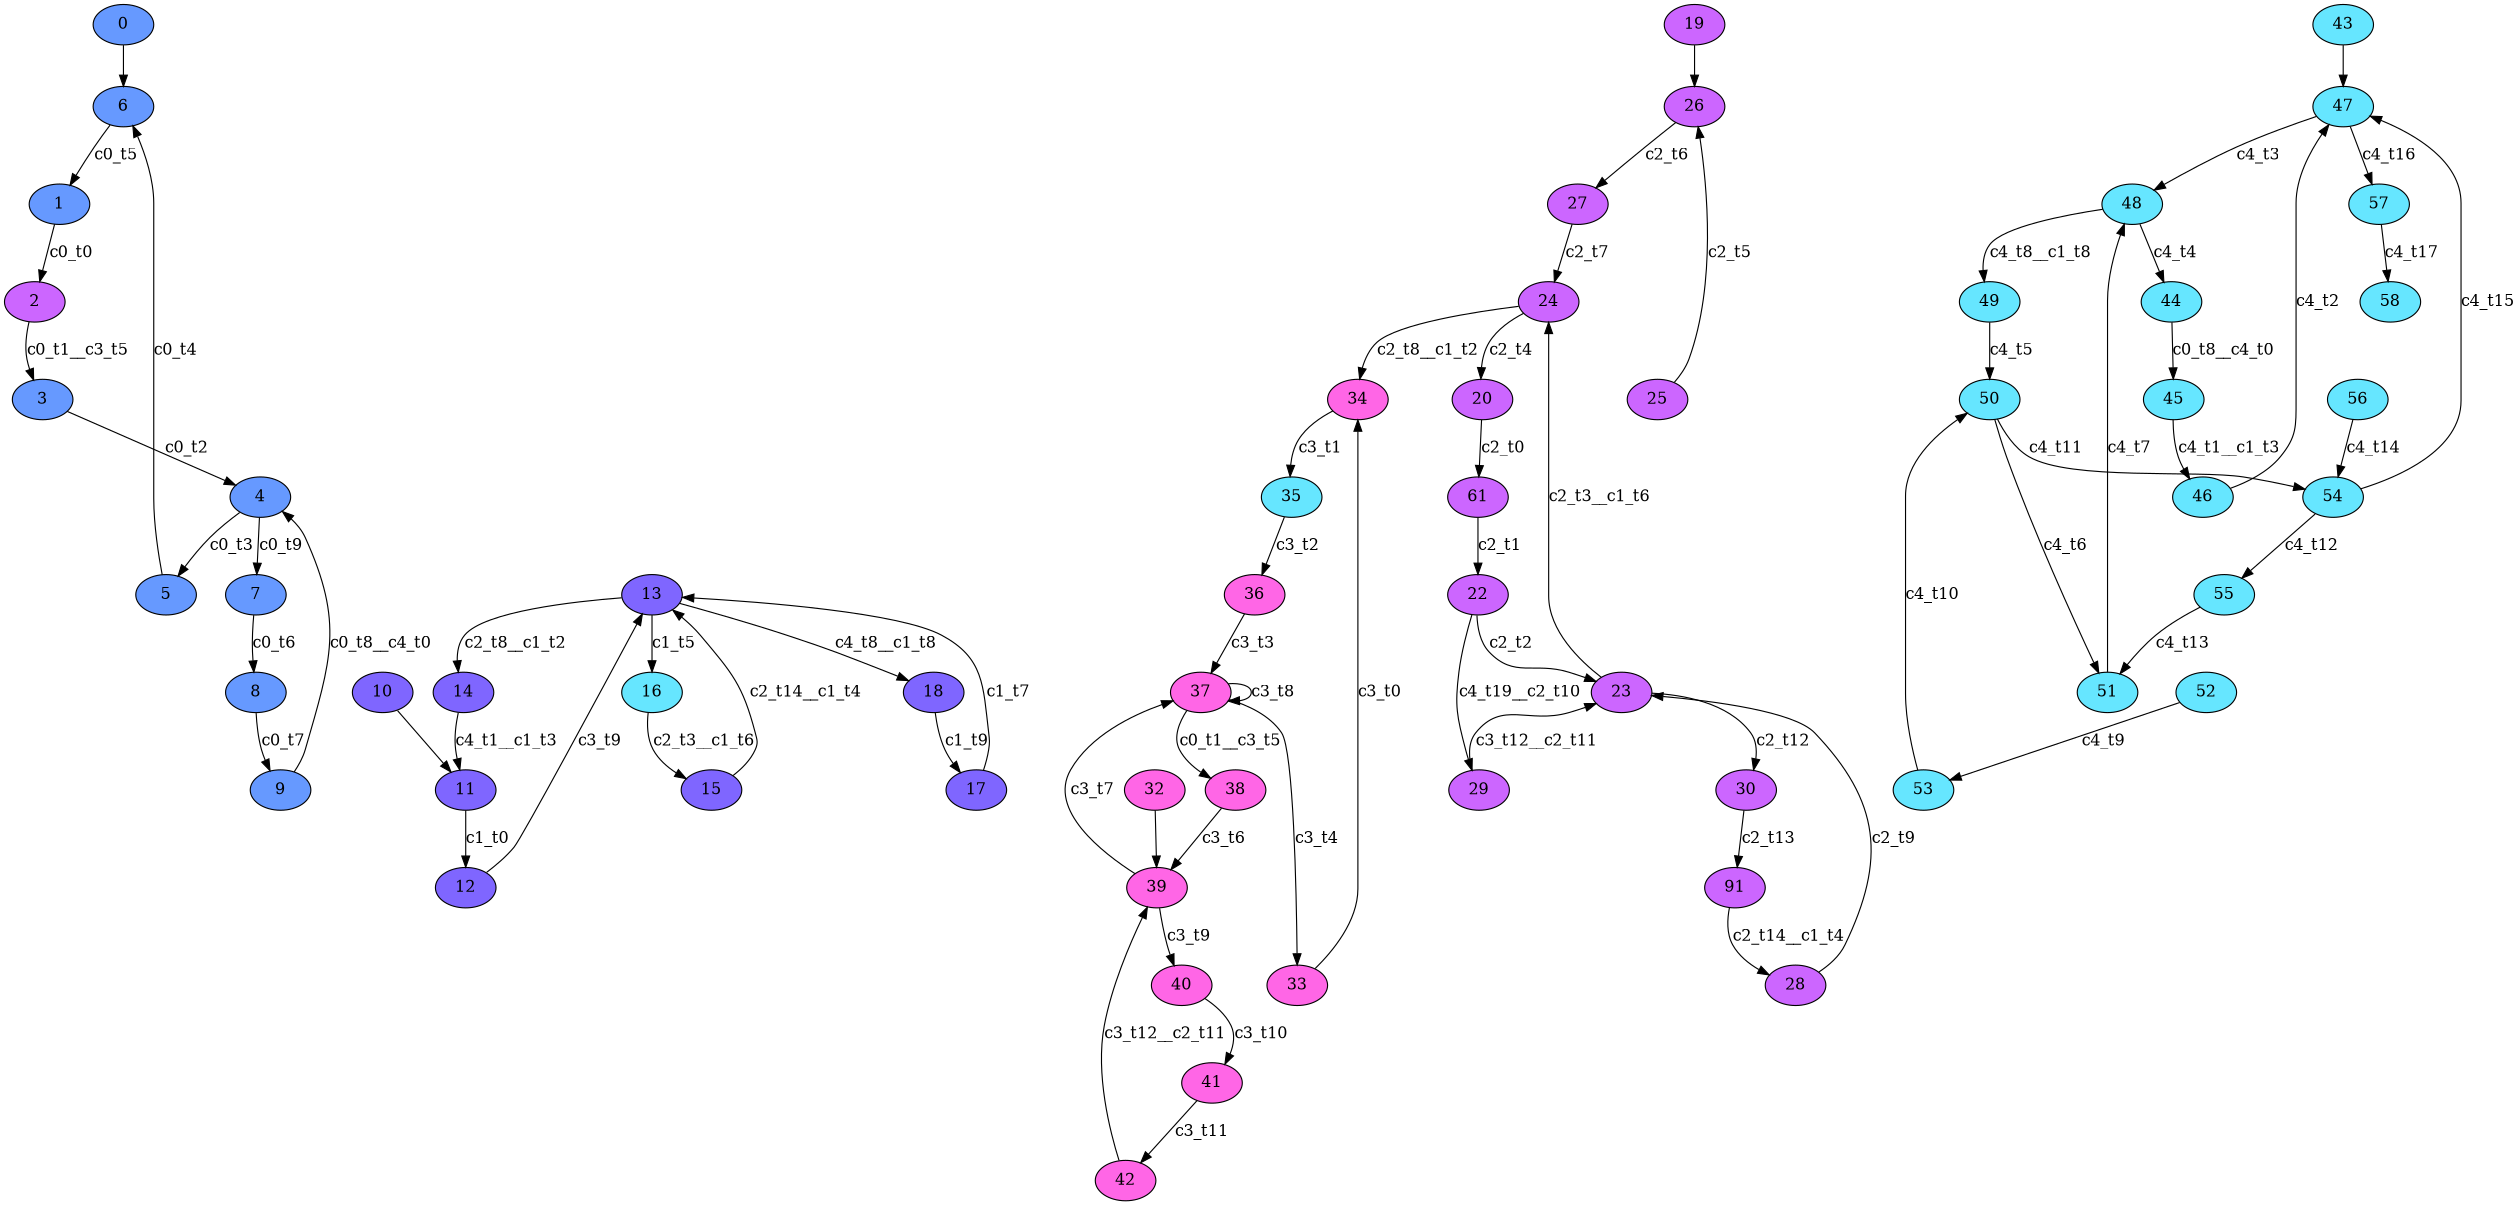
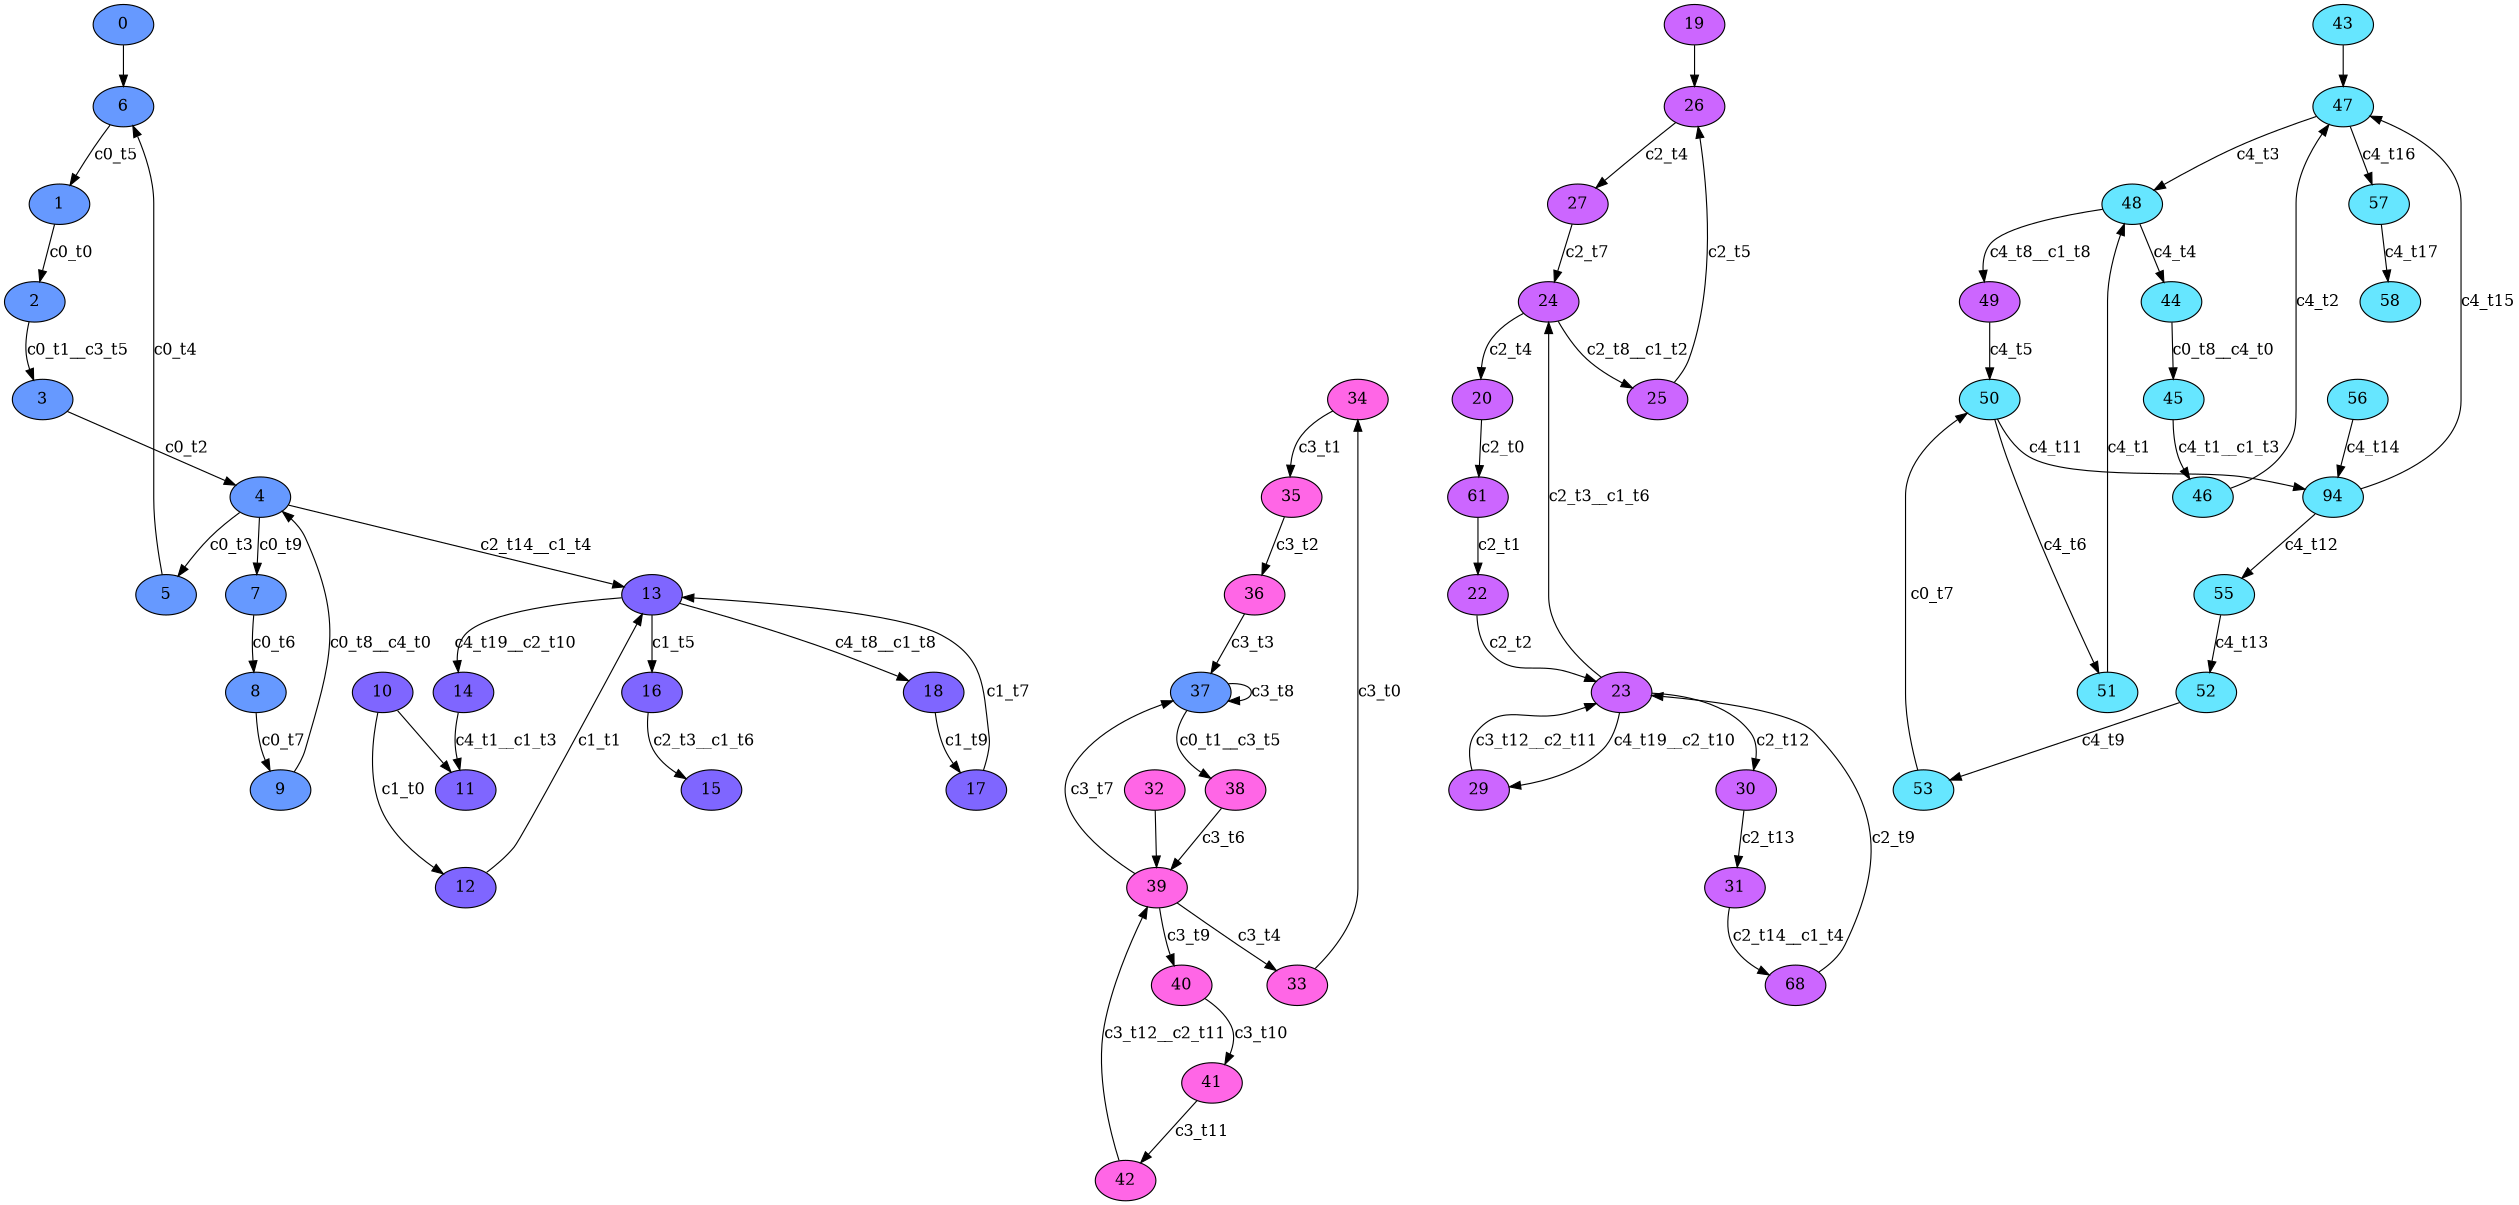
edge "26" -> "27": label "c2_t6" -> "c2_t4"
node "2": fillcolor #cc66ff -> #6699ff
node "49": fillcolor #66e6ff -> #cc66ff
edge "24" -> "34": now "24" -> "25"
edge "51" -> "48": label "c4_t7" -> "c4_t1"
node "35": fillcolor #66e6ff -> #ff66e6
node "54": label "54" -> "94"
edge "53" -> "50": label "c4_t10" -> "c0_t7"
edge "55" -> "51": now "55" -> "52"
edge "13" -> "14": label "c2_t8__c1_t2" -> "c4_t19__c2_t10"
edge "22" -> "29": now "23" -> "29"
edge "15" -> "13": now "4" -> "13"
node "16": fillcolor #66e6ff -> #7f66ff
node "37": fillcolor #ff66e6 -> #6699ff
edge "12" -> "13": label "c3_t9" -> "c1_t1"
edge "37" -> "33": now "39" -> "33"
edge "11" -> "12": now "10" -> "12"
node "91": label "91" -> "31"
node "28": label "28" -> "68"
